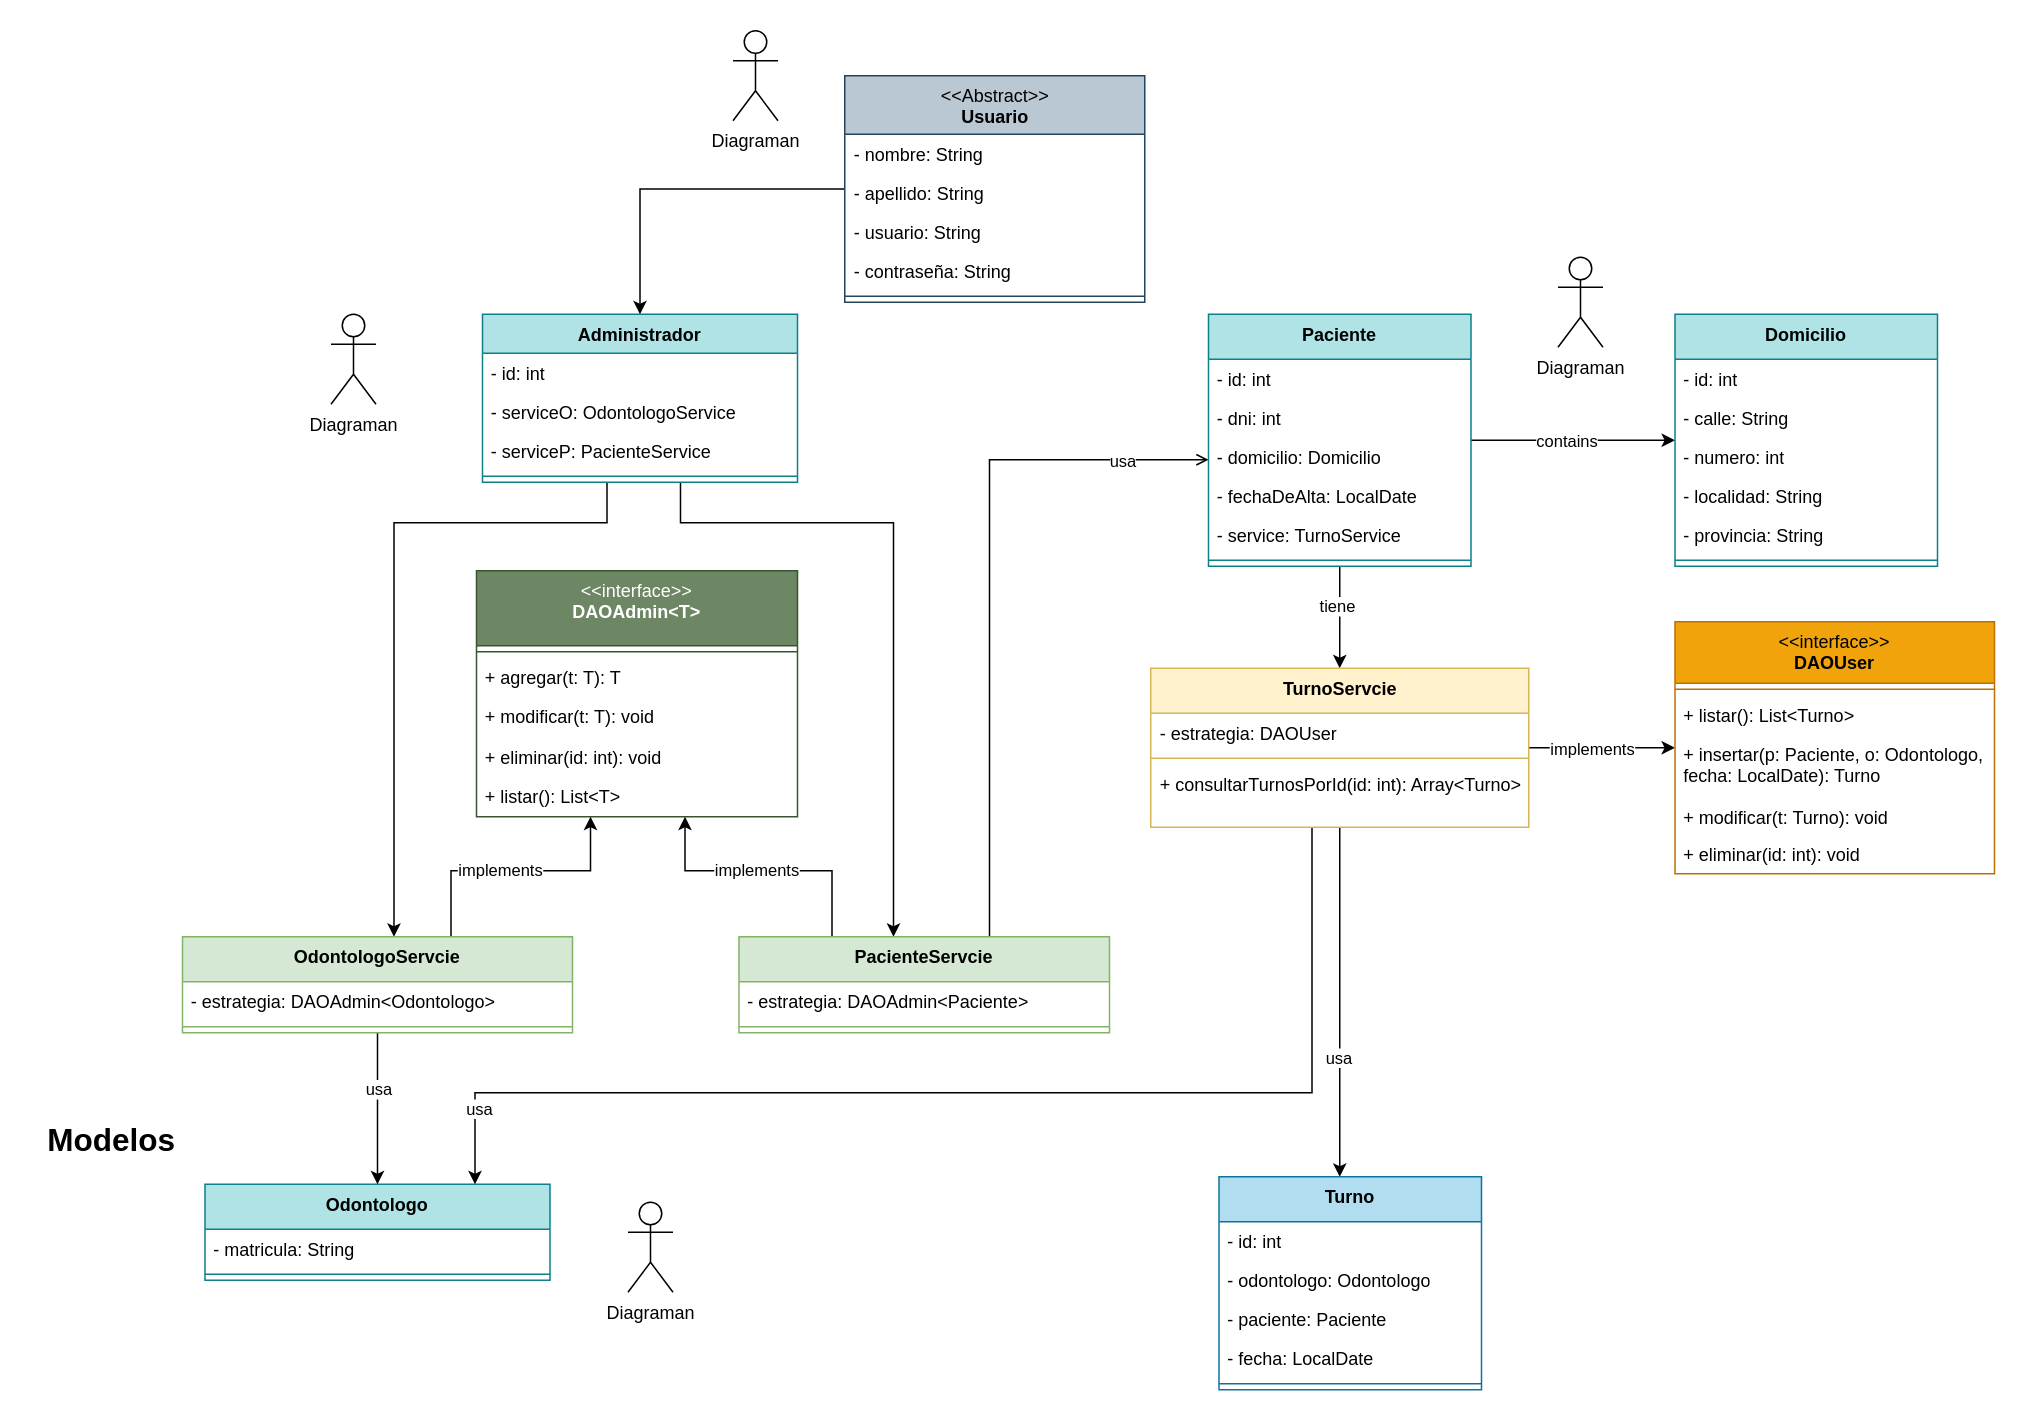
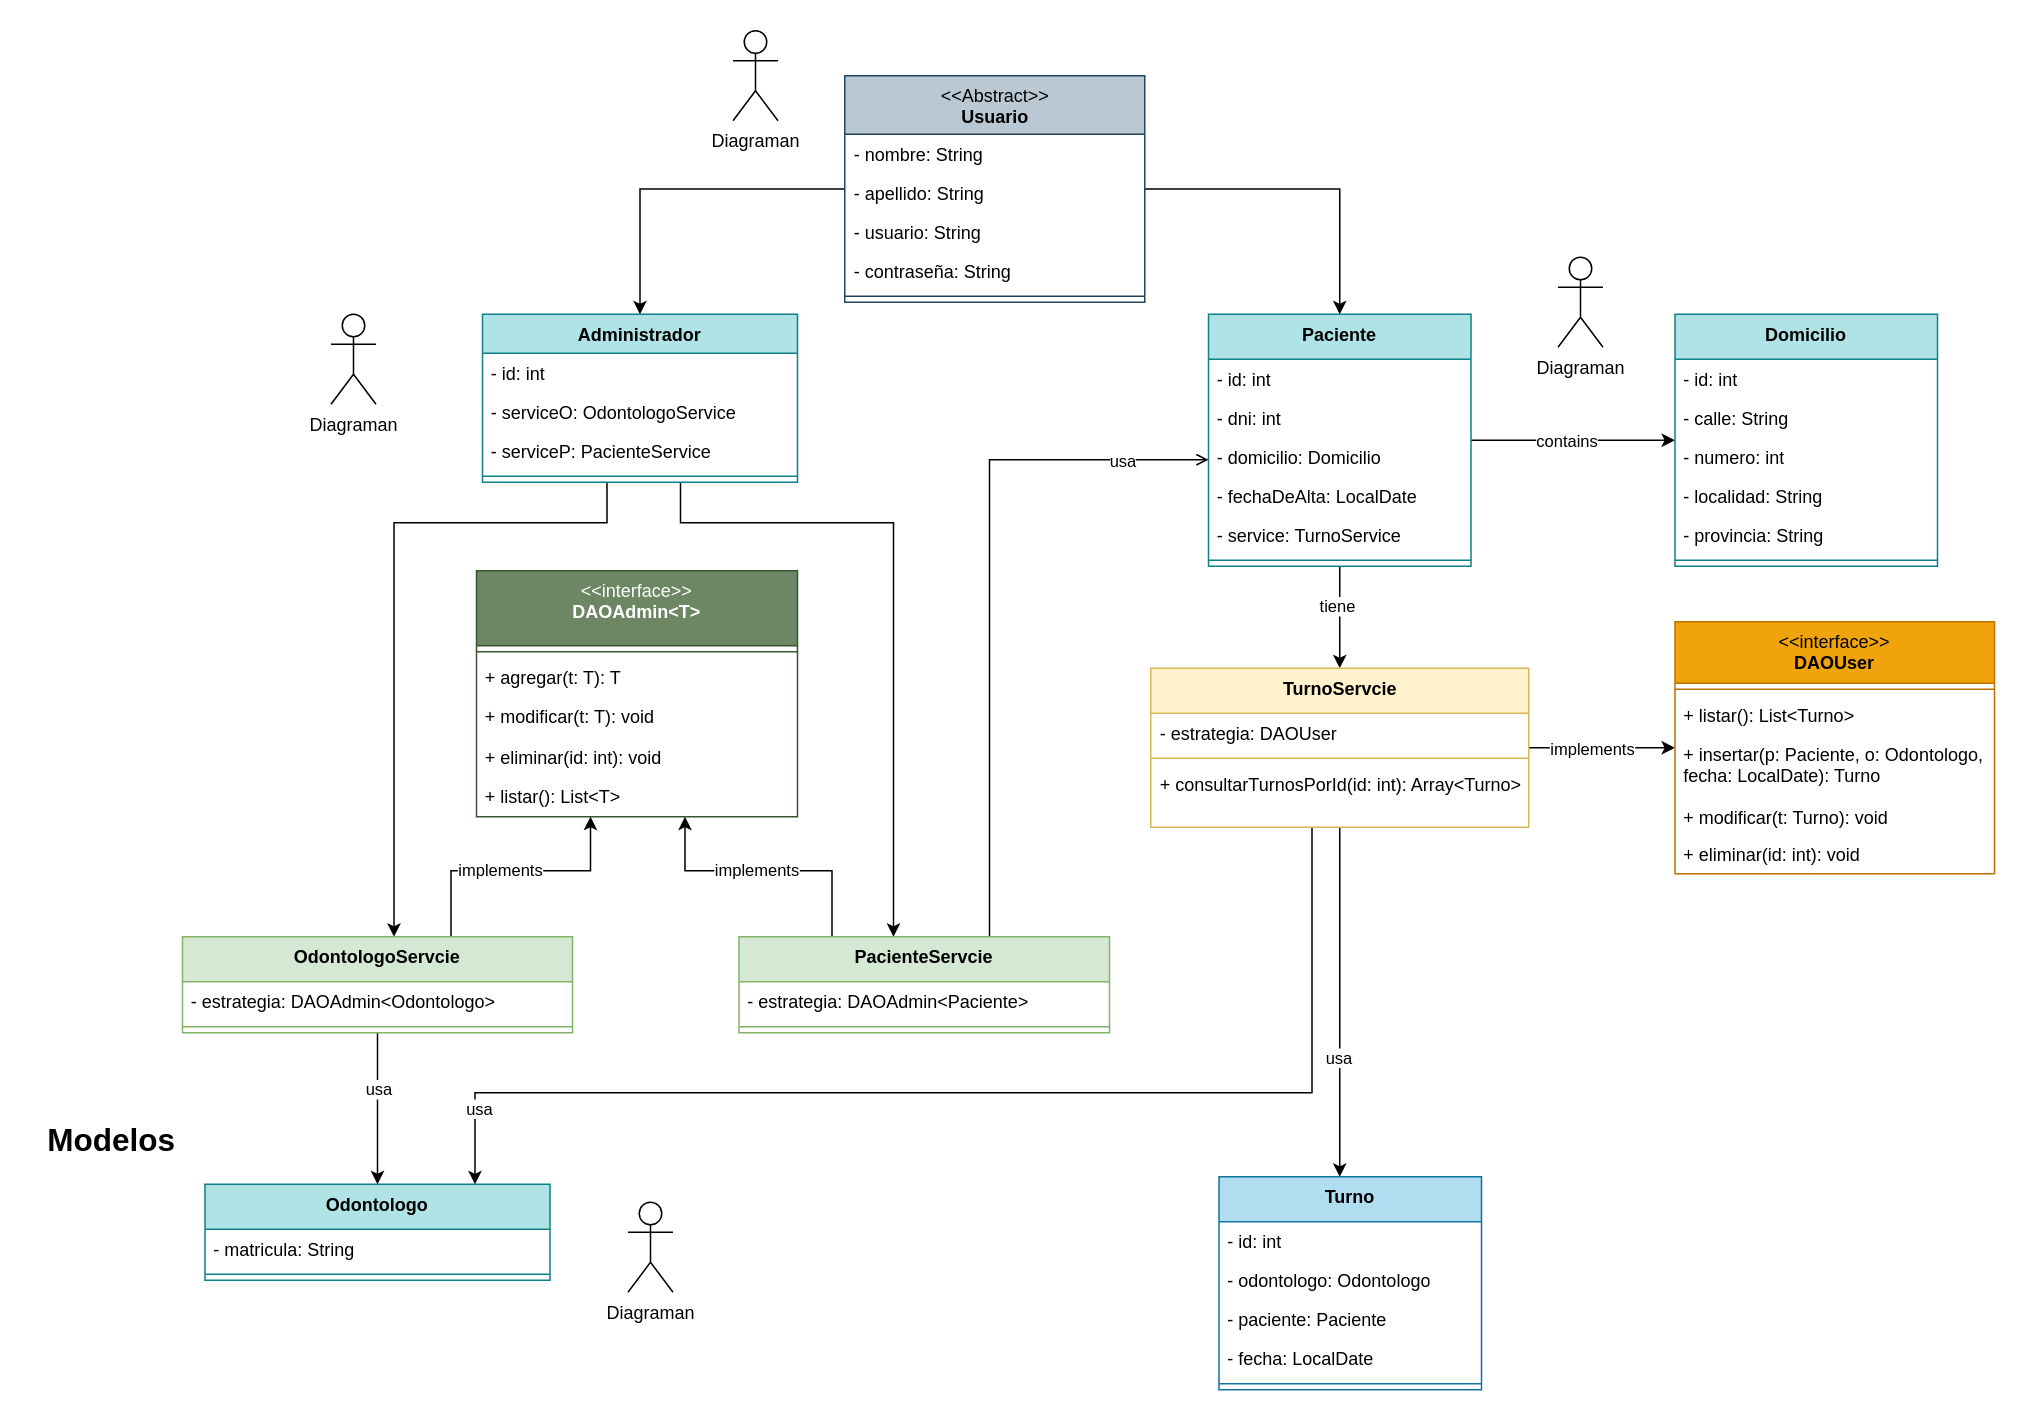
edge "<<Abstract>> Usuario" -> "Paciente": added
